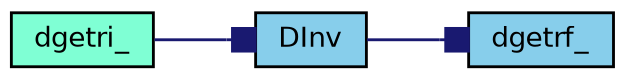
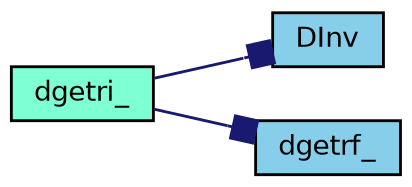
edge "DInv" -> "dgetrf_": now "dgetri_" -> "dgetrf_"
